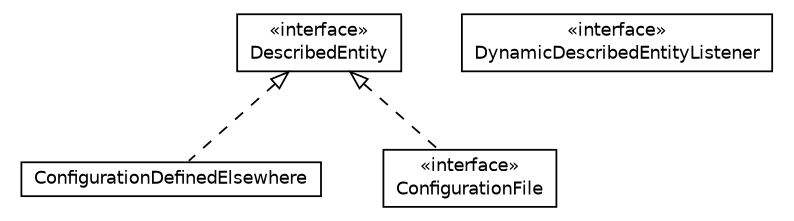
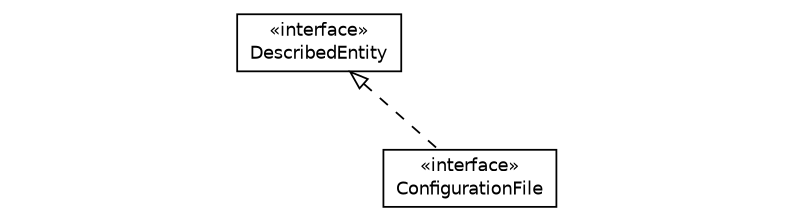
node "DynamicDescribedEntityListener": removed
node "ConfigurationDefinedElsewhere": removed
